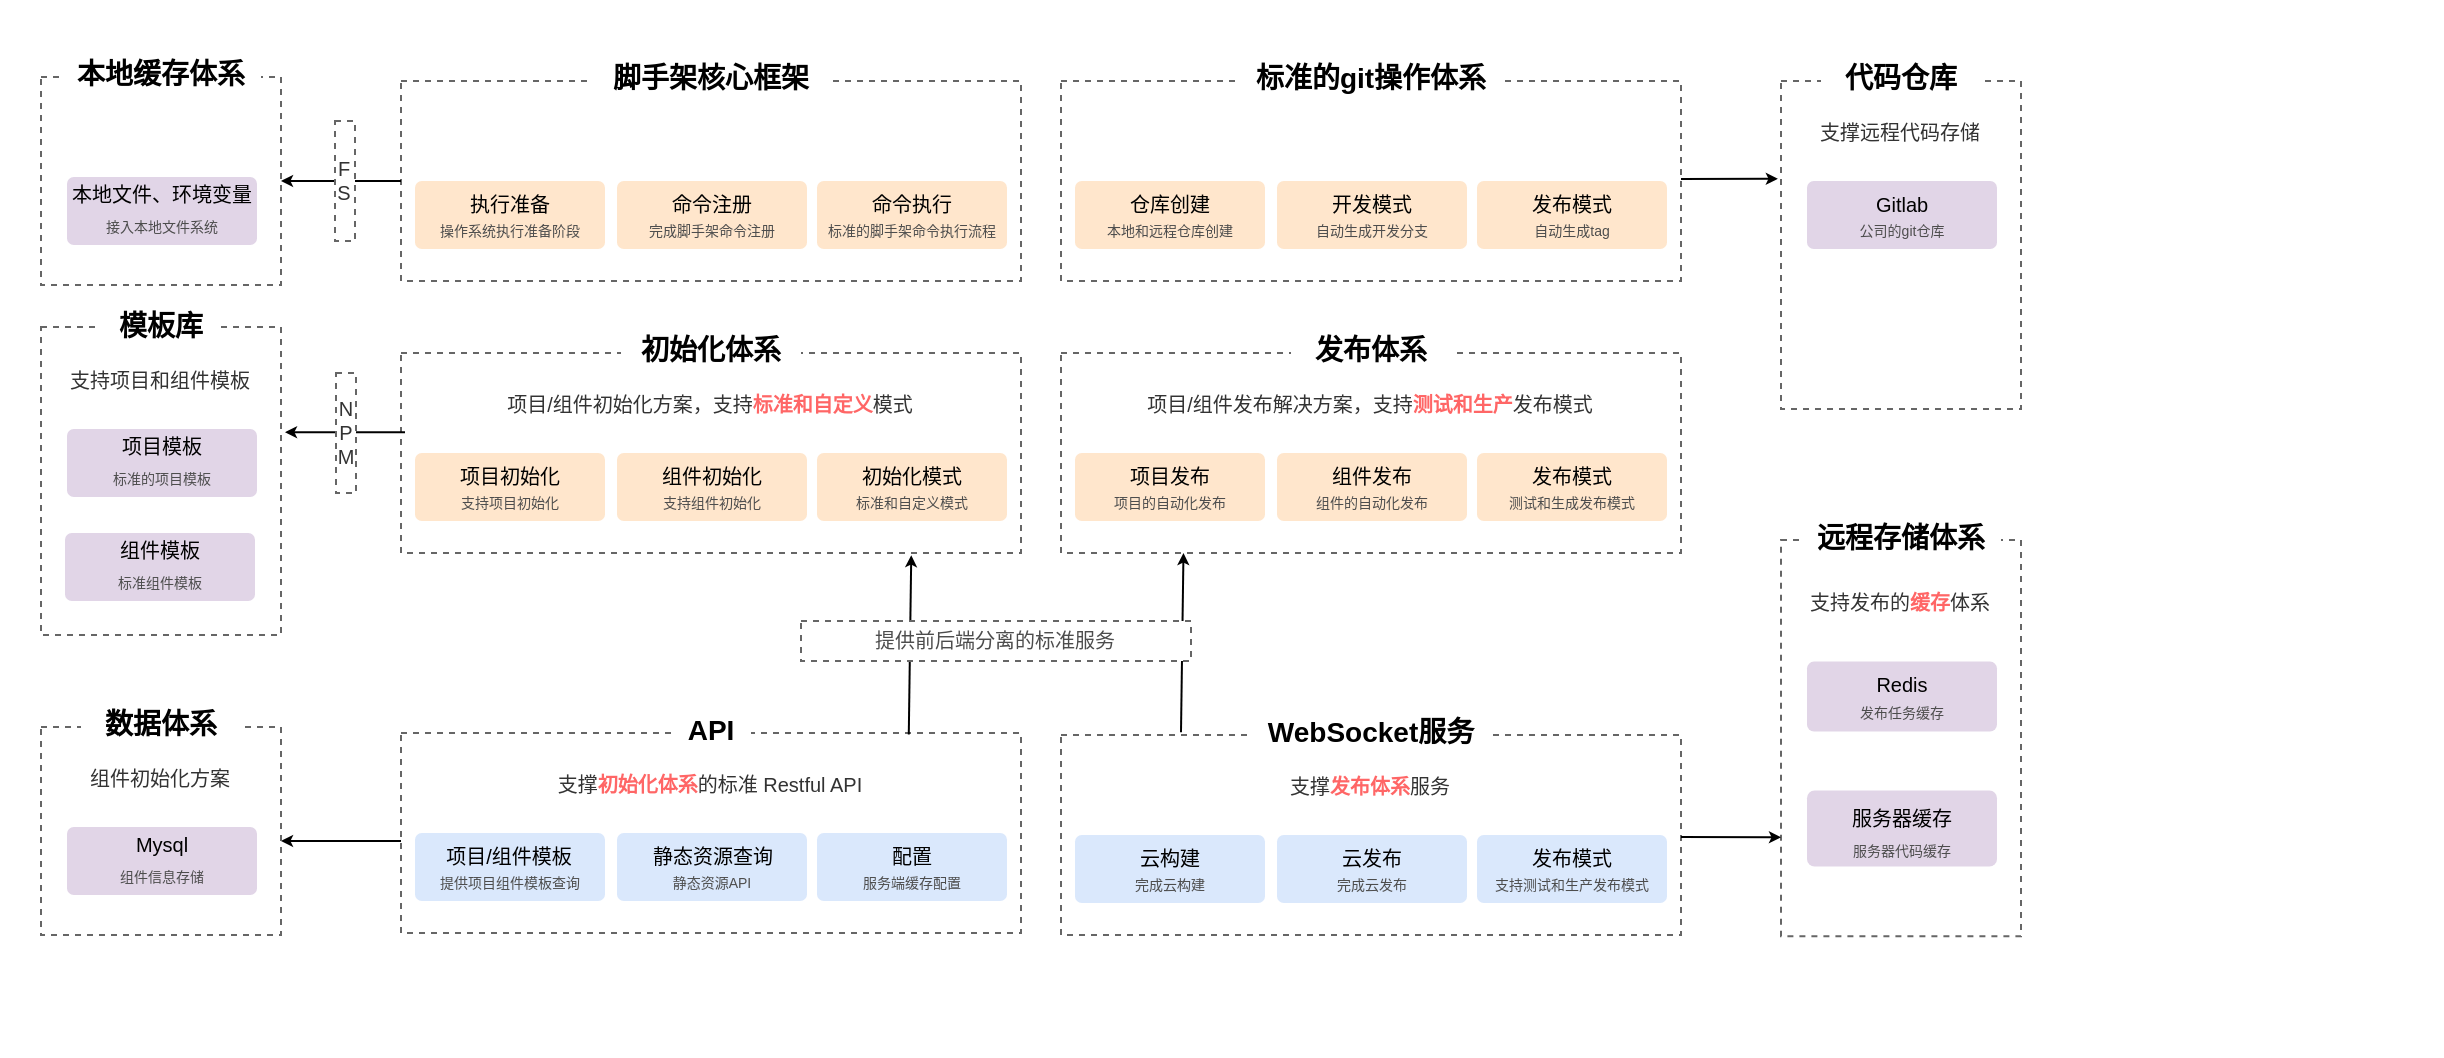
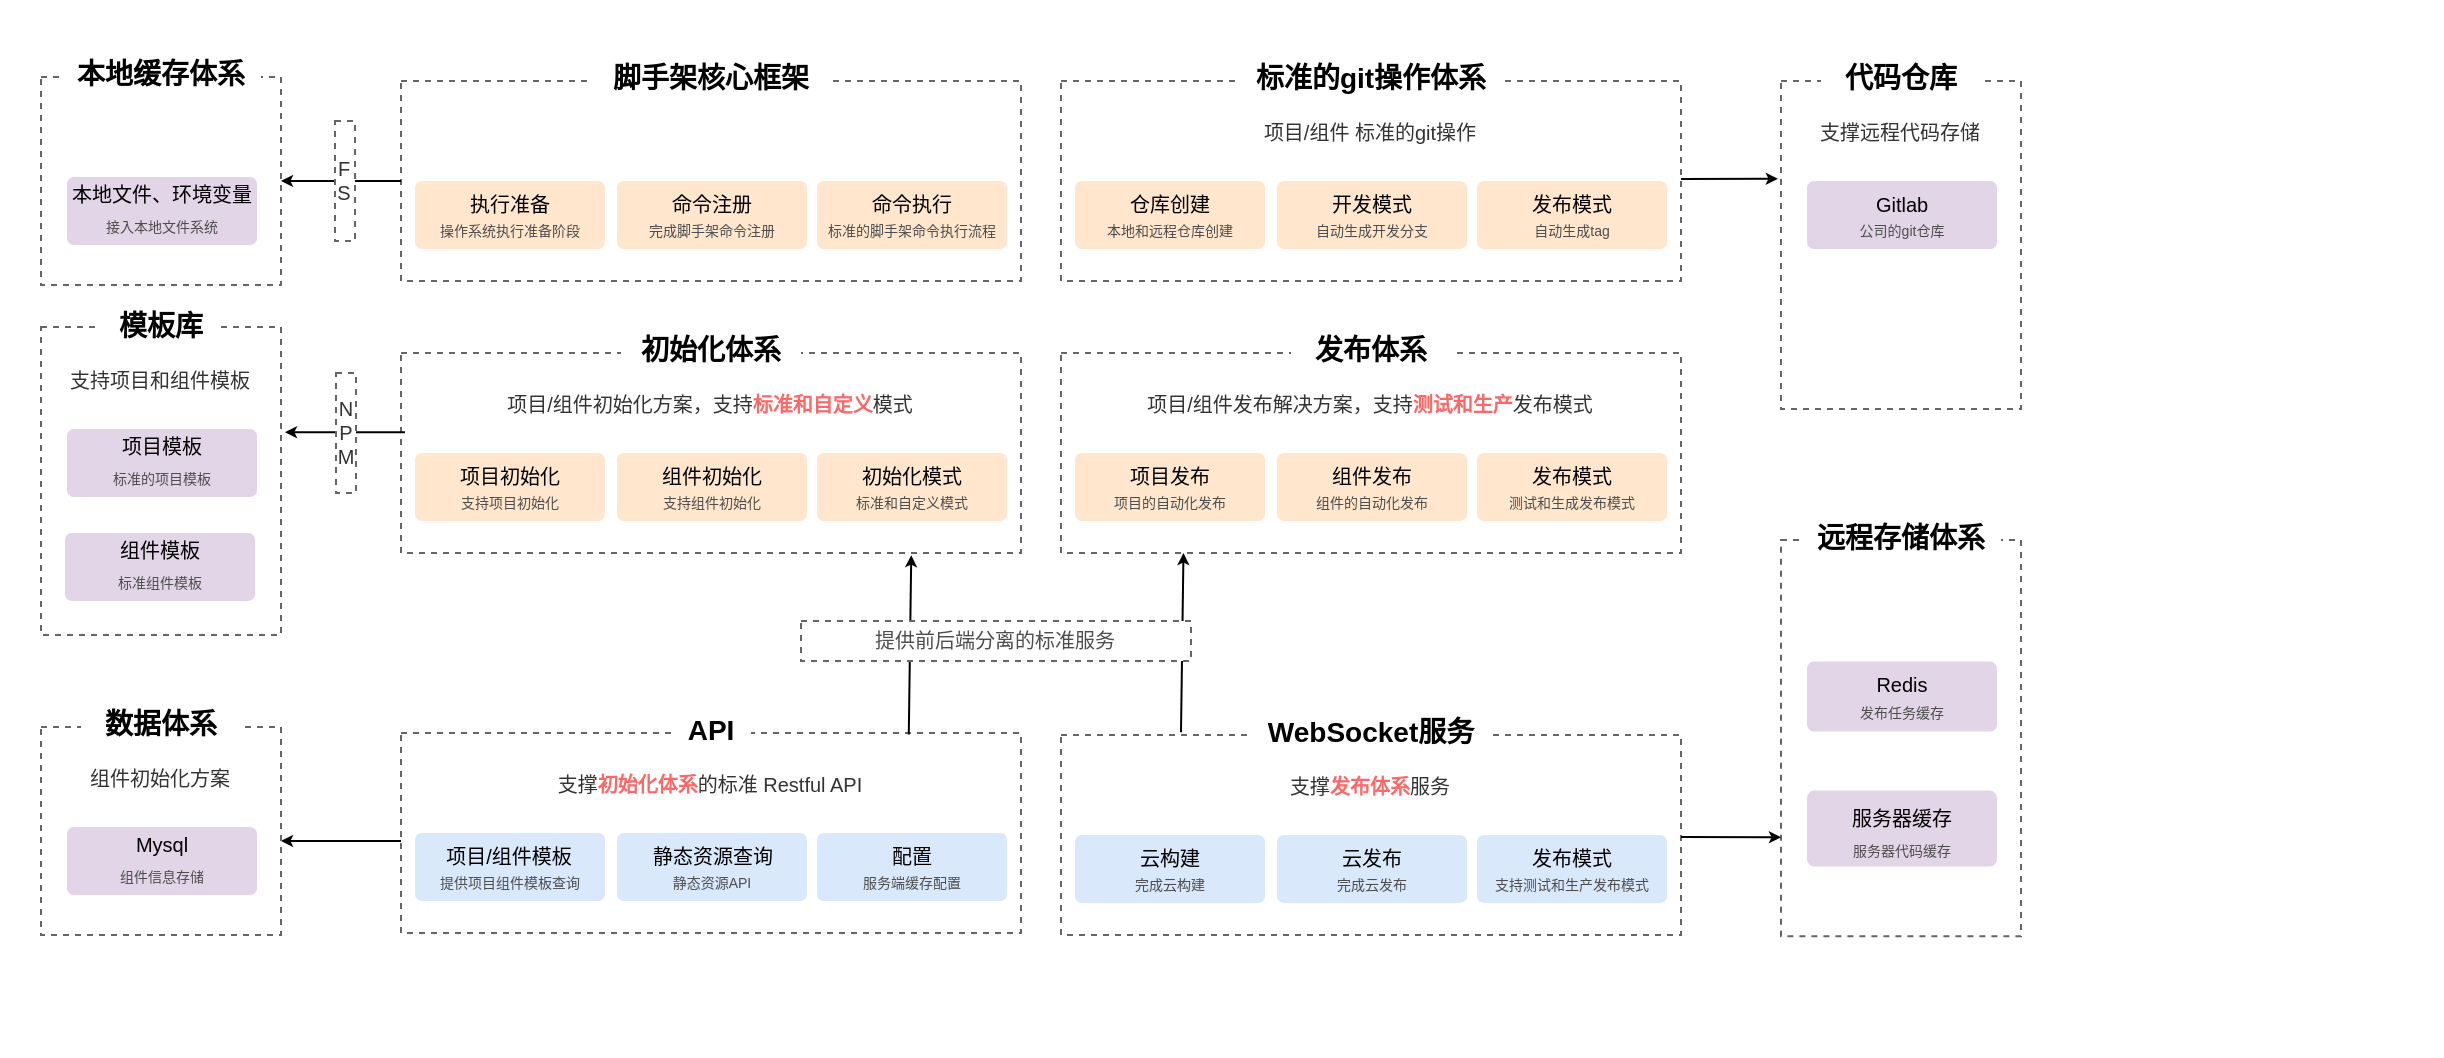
node "项目/组件 标准的git操作": added
node "支持发布的缓存体系": removed
